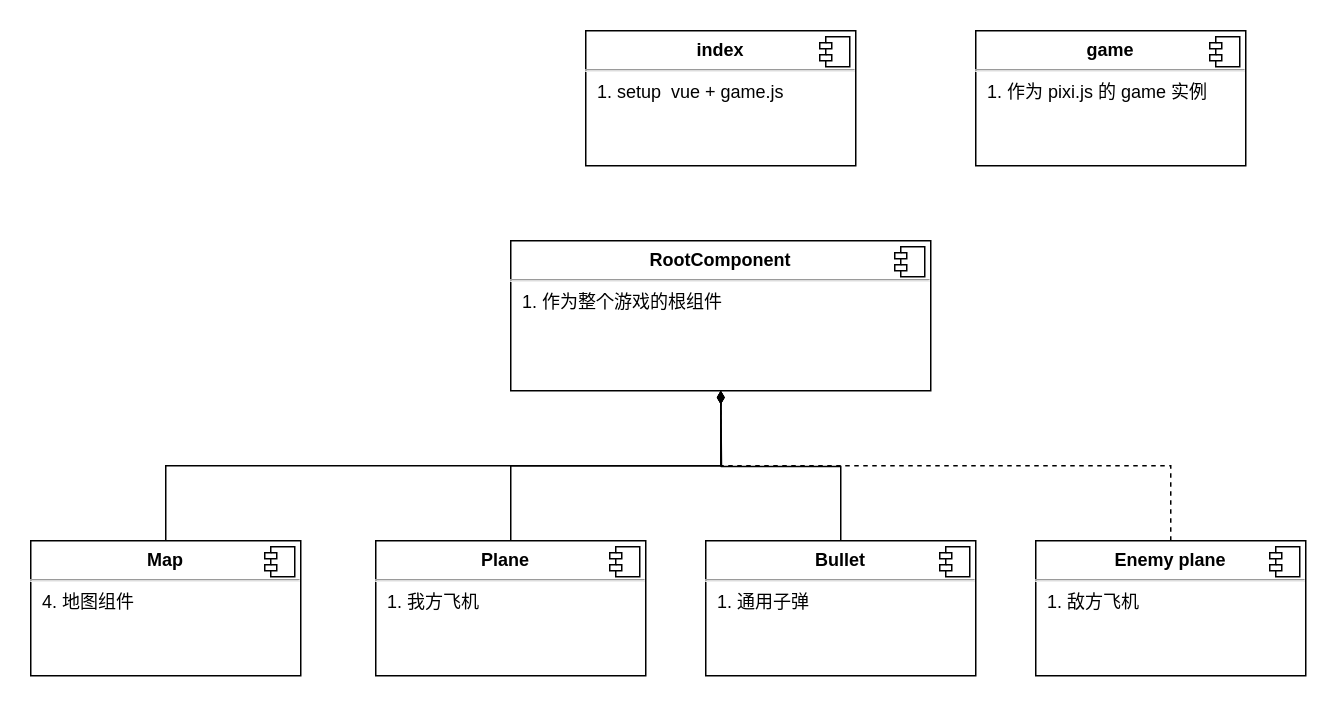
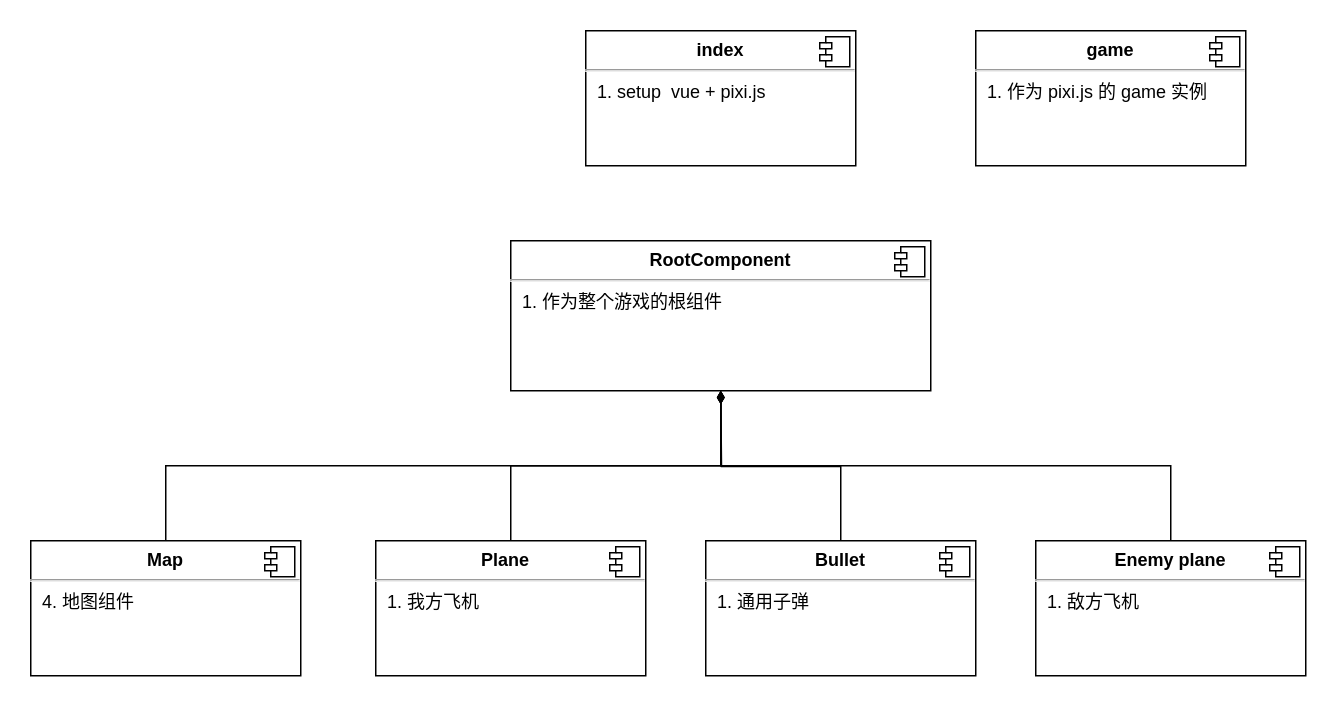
node "index 1. setup vue + game.js": label "index 1. setup vue + game.js" -> "index 1. setup vue + pixi.js"
edge "Enemy plane 1. 敌方飞机" -> "RootComponent 1. 作为整个游戏的根组件": style dashed -> solid
